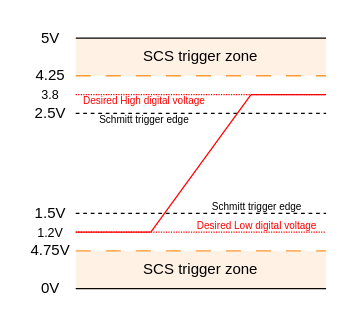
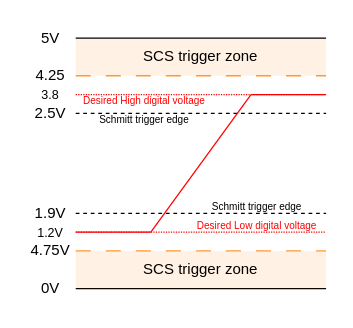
node "1.5V": label "1.5V" -> "1.9V"
